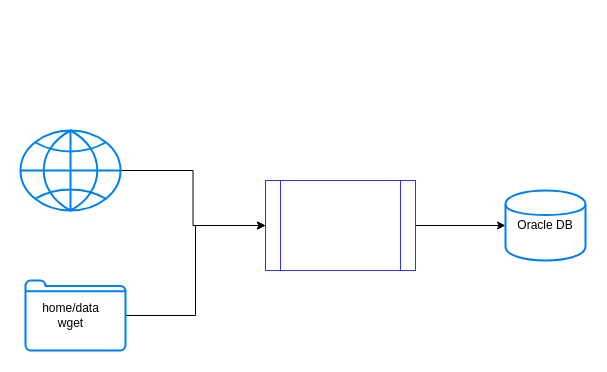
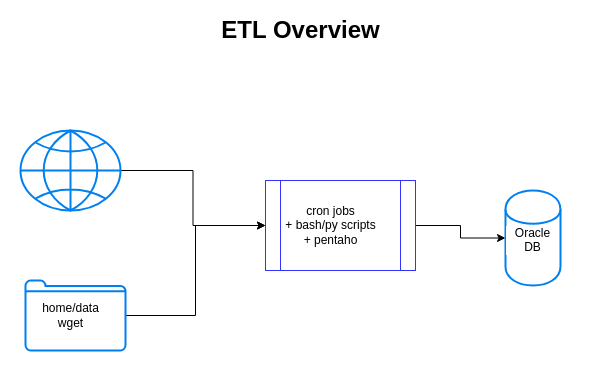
node "ETL Overview": added
node "cron jobs + bash/py scripts + pentaho": added
node "Oracle DB": size 80x70 -> 55x95
